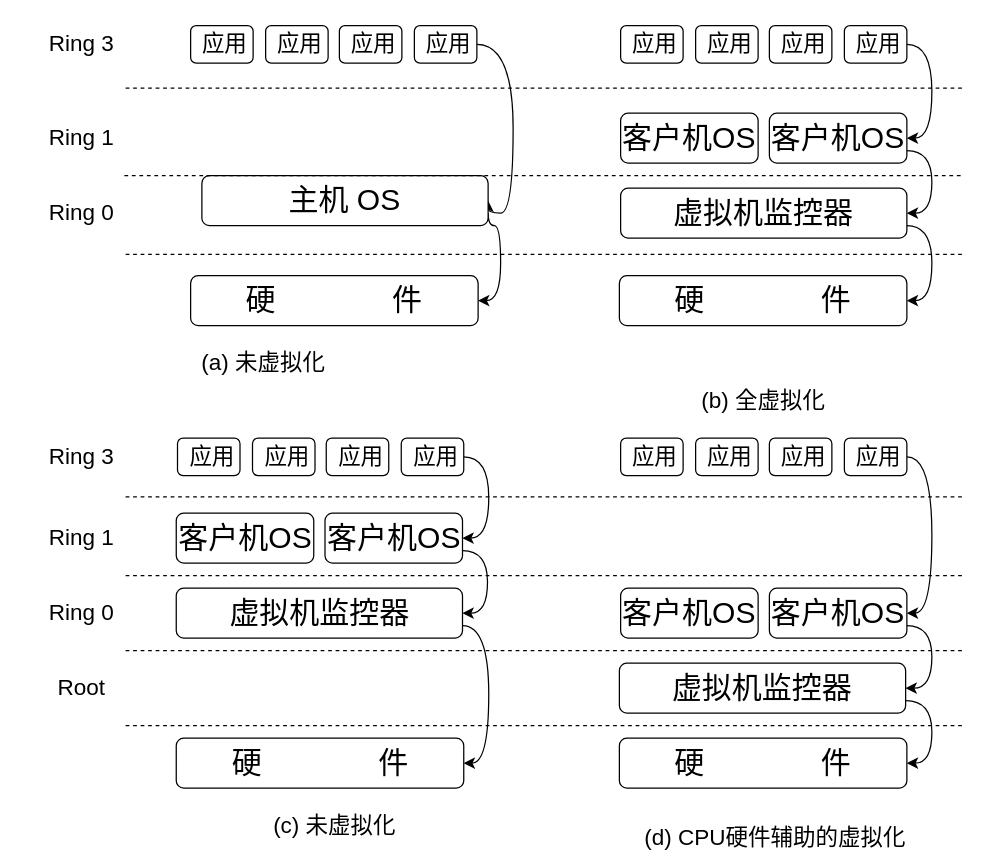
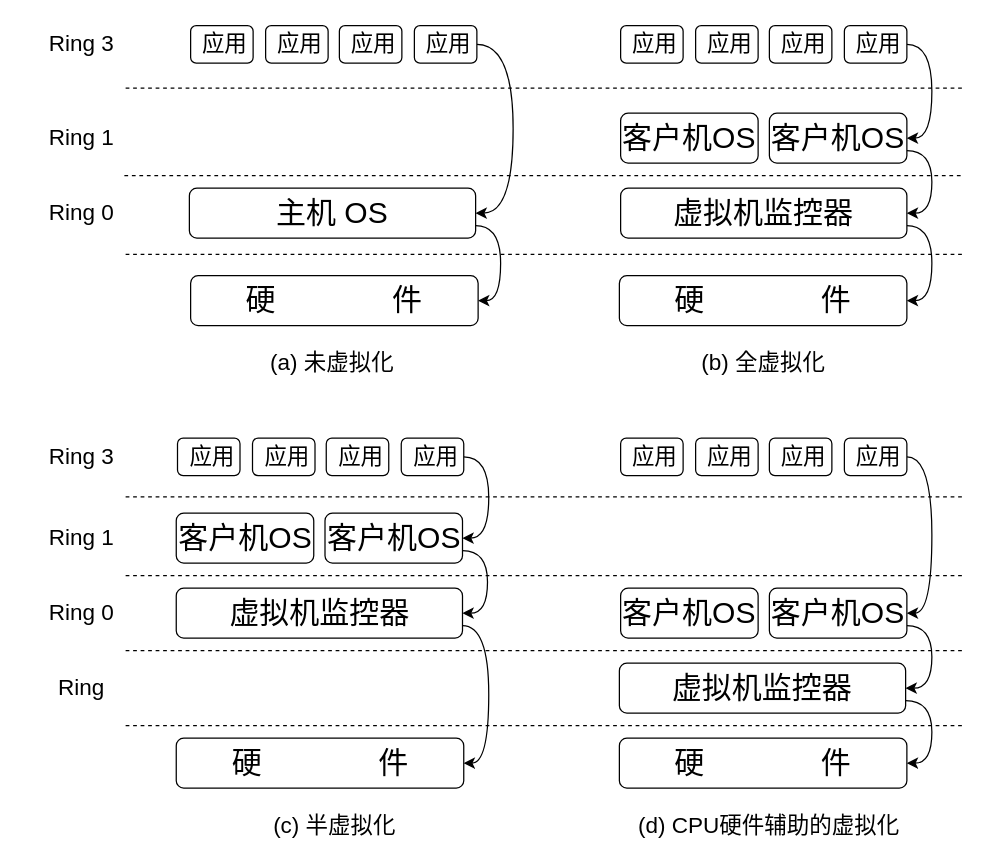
node "主机 OS": moved (345, 201) -> (333, 213)
node "(a) 未虚拟化": moved (264, 363) -> (333, 363)
node "(b) 全虚拟化": moved (764, 401) -> (764, 363)
node "Root": label "Root" -> "Ring"
node "(c) 未虚拟化": label "(c) 未虚拟化" -> "(c) 半虚拟化"
node "(d) CPU硬件辅助的虚拟化": moved (776, 838) -> (769, 826)
